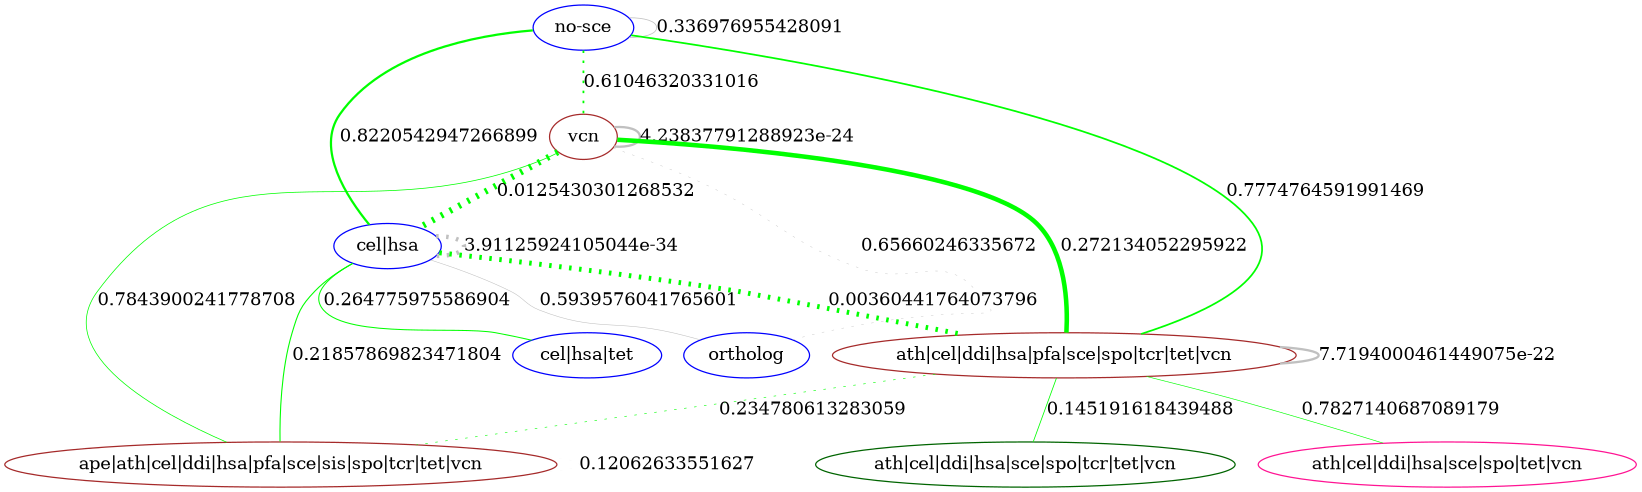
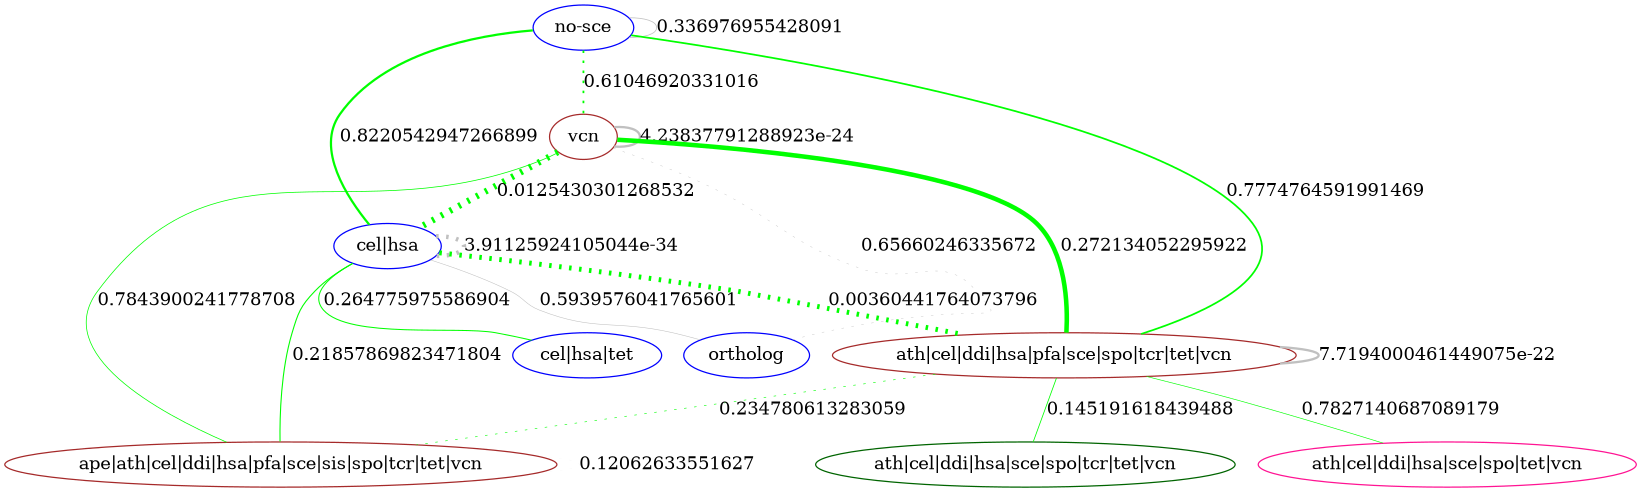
edge "no-sce" -- "vcn": label "0.61046320331016" -> "0.61046920331016"
